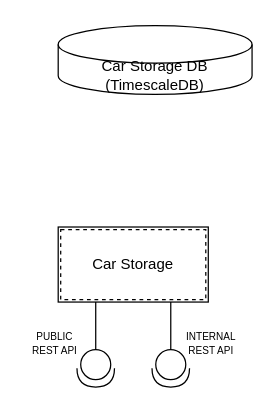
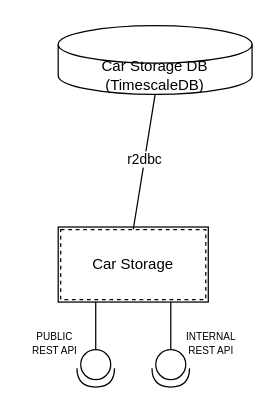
edge "Car Storage DB (TimescaleDB)" -- "Car Storage": added, label "r2dbc"
